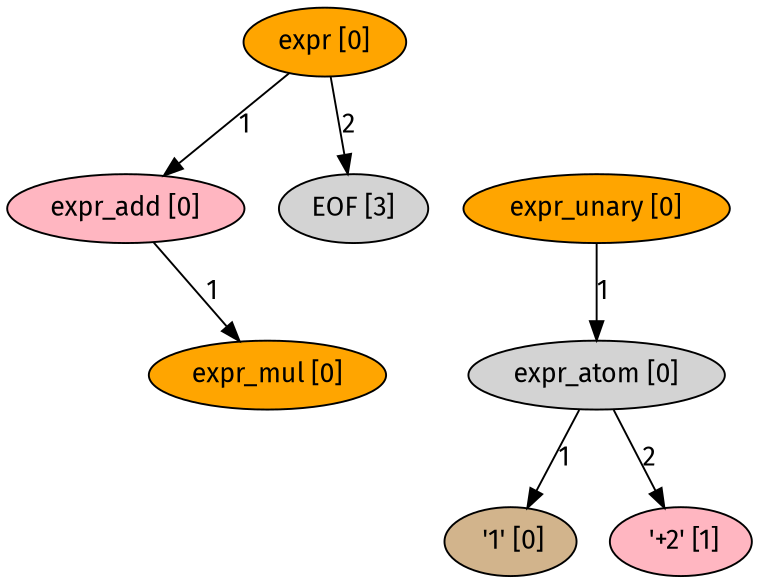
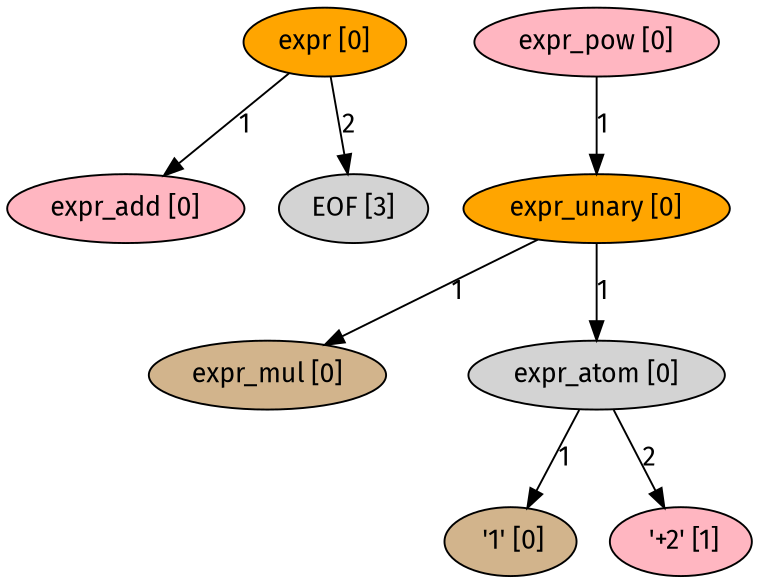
node "expr_pow [0]": added
edge "expr_add [0]" -> "expr_mul [0]": now "expr_unary [0]" -> "expr_mul [0]"
node "expr_mul [0]": fillcolor orange -> tan
